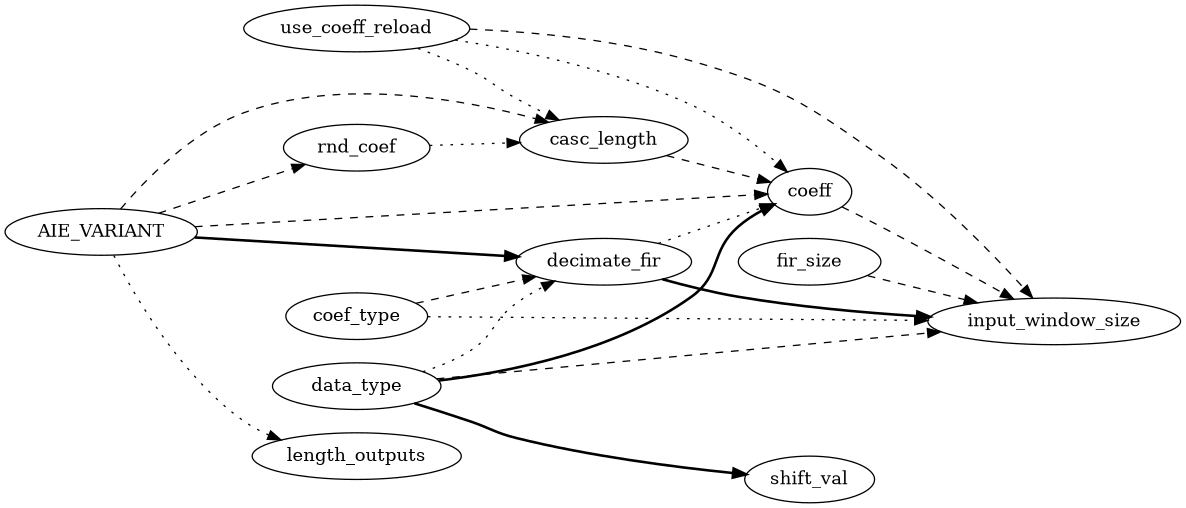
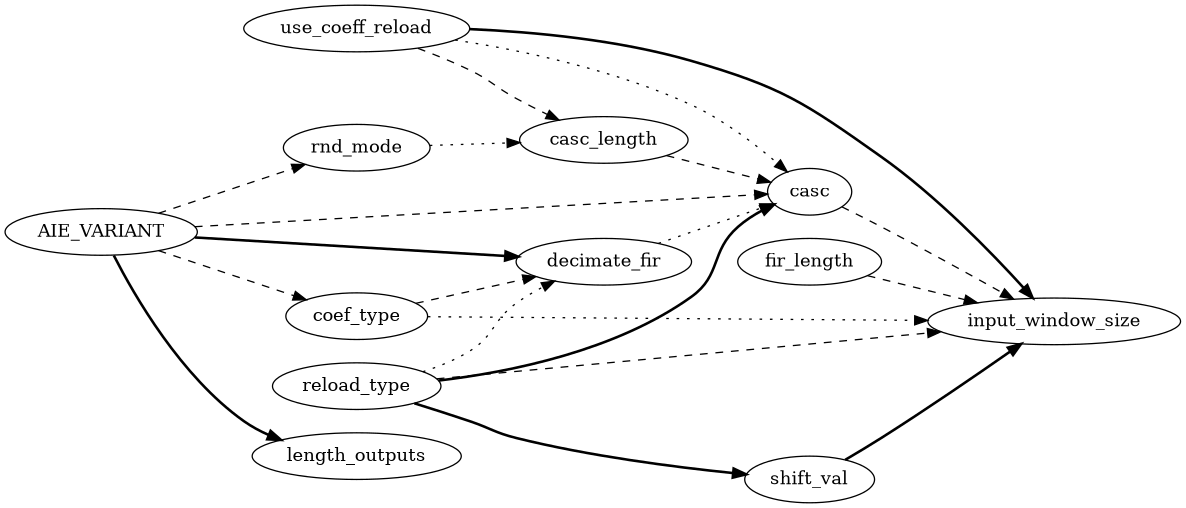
edge "use_coeff_reload" -> "casc_length": style dotted -> dashed
edge "use_coeff_reload" -> "input_window_size": style dashed -> bold
edge "AIE_VARIANT" -> "casc_length": now "AIE_VARIANT" -> "coef_type"
node "rnd_coef": label "rnd_coef" -> "rnd_mode"
node "coeff": label "coeff" -> "casc"
node "fir_size": label "fir_size" -> "fir_length"
edge "decimate_fir" -> "input_window_size": now "shift_val" -> "input_window_size"
edge "AIE_VARIANT" -> "length_outputs": style dotted -> bold
node "data_type": label "data_type" -> "reload_type"
